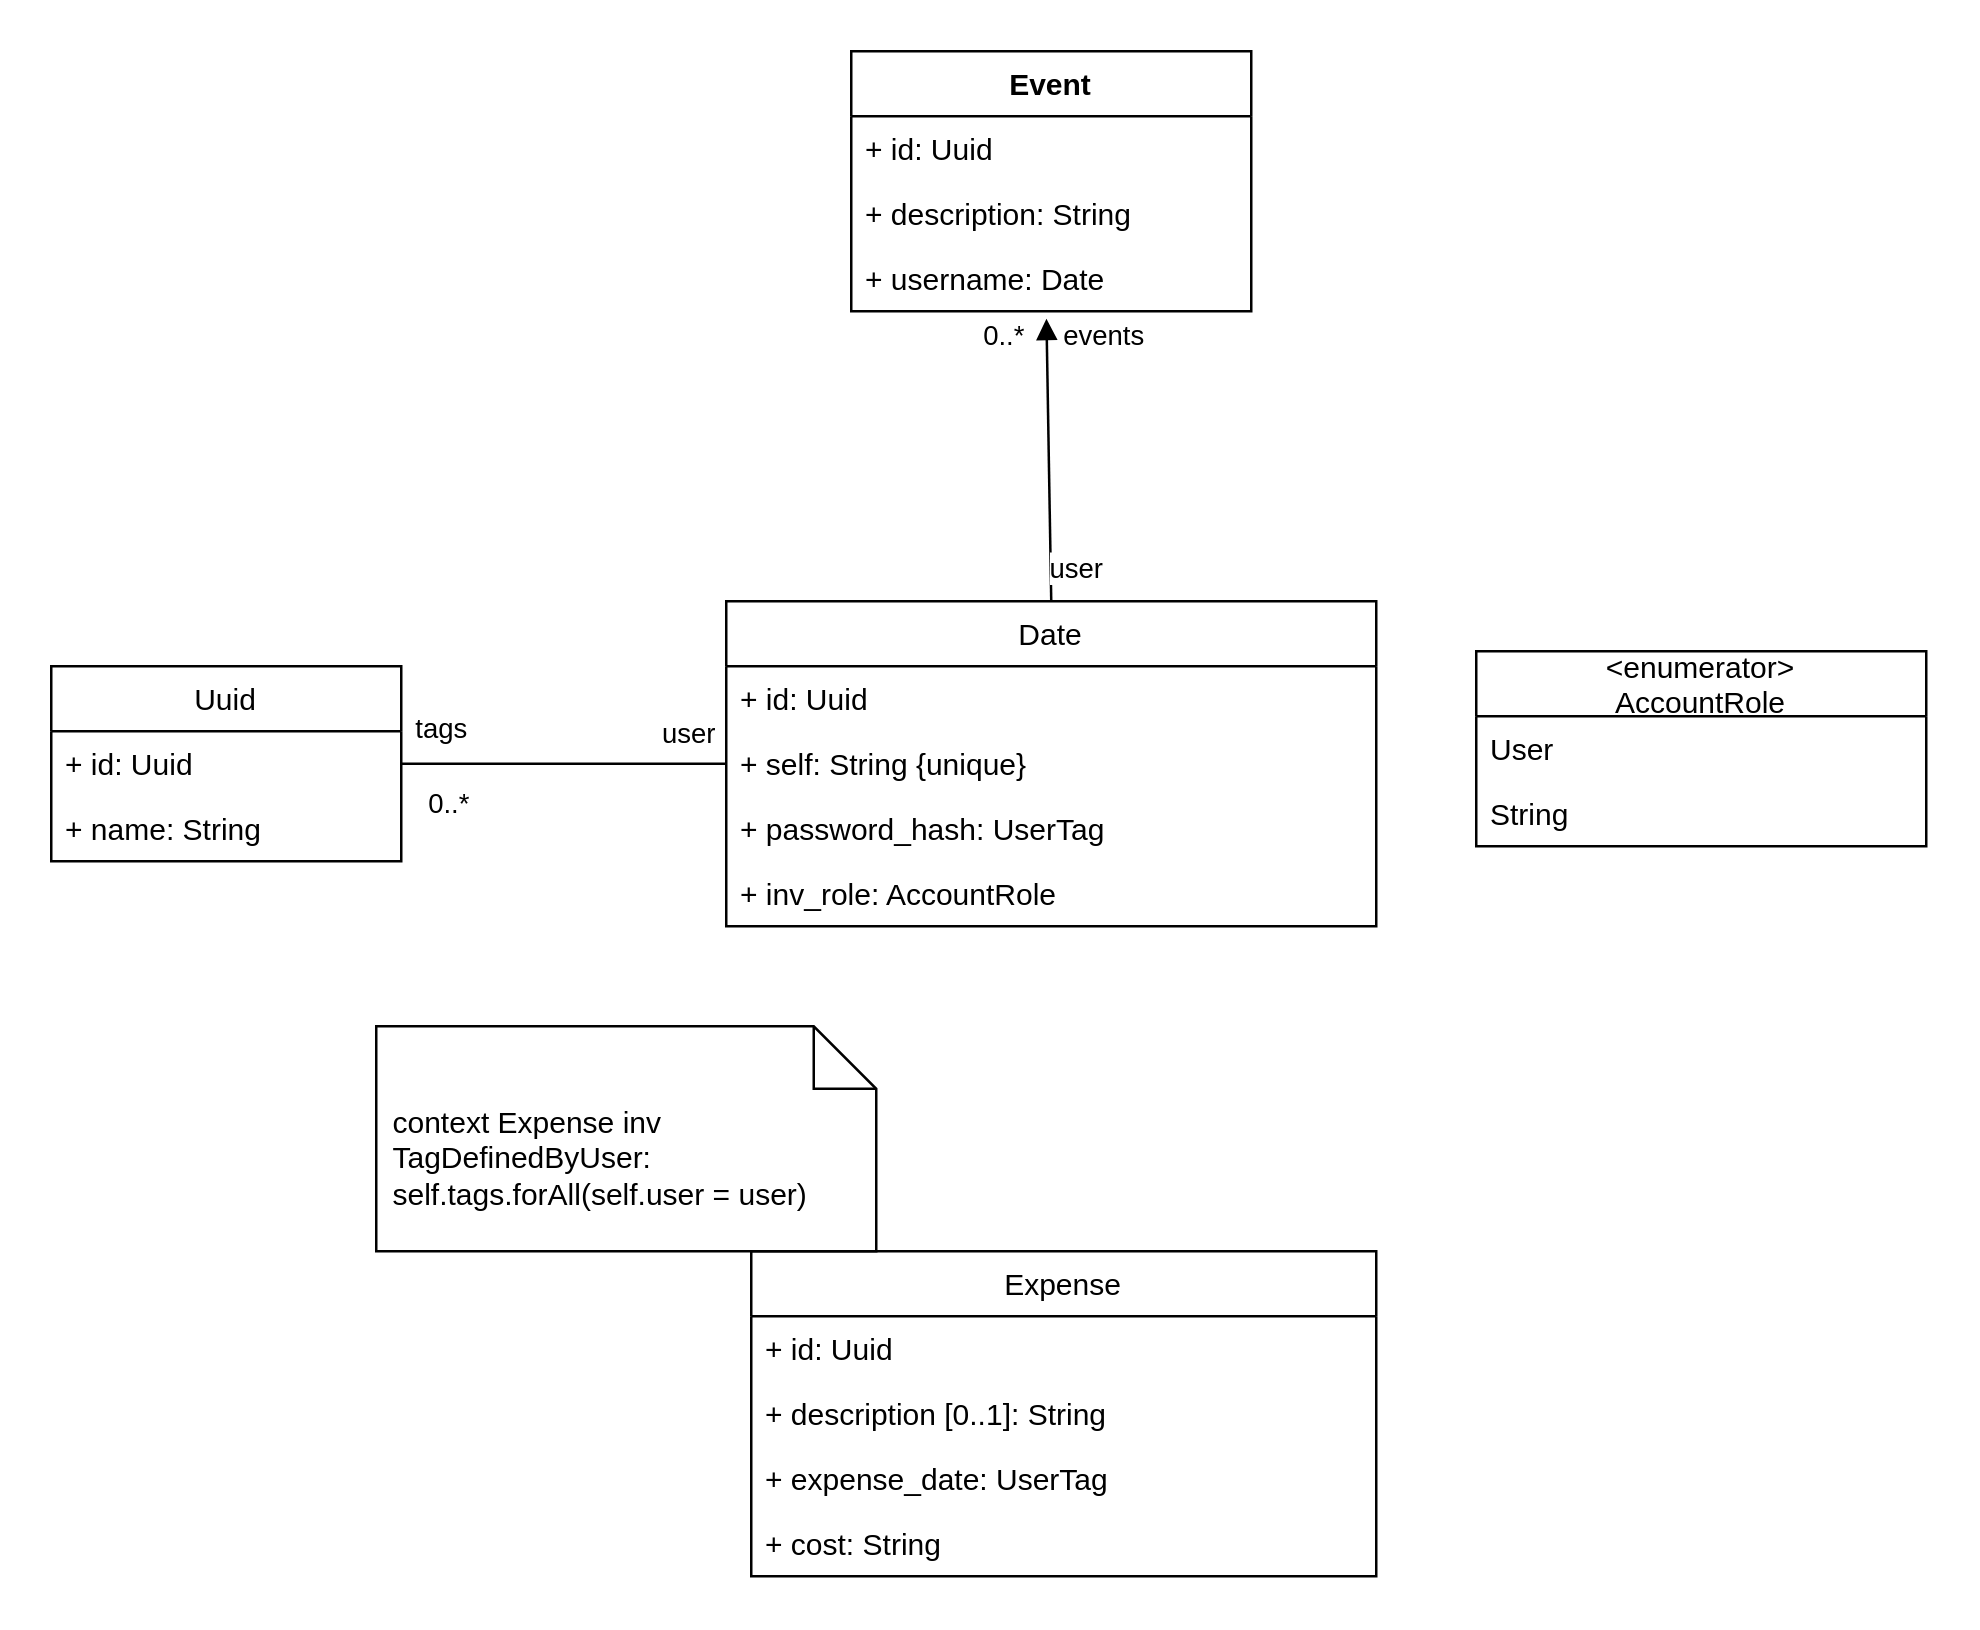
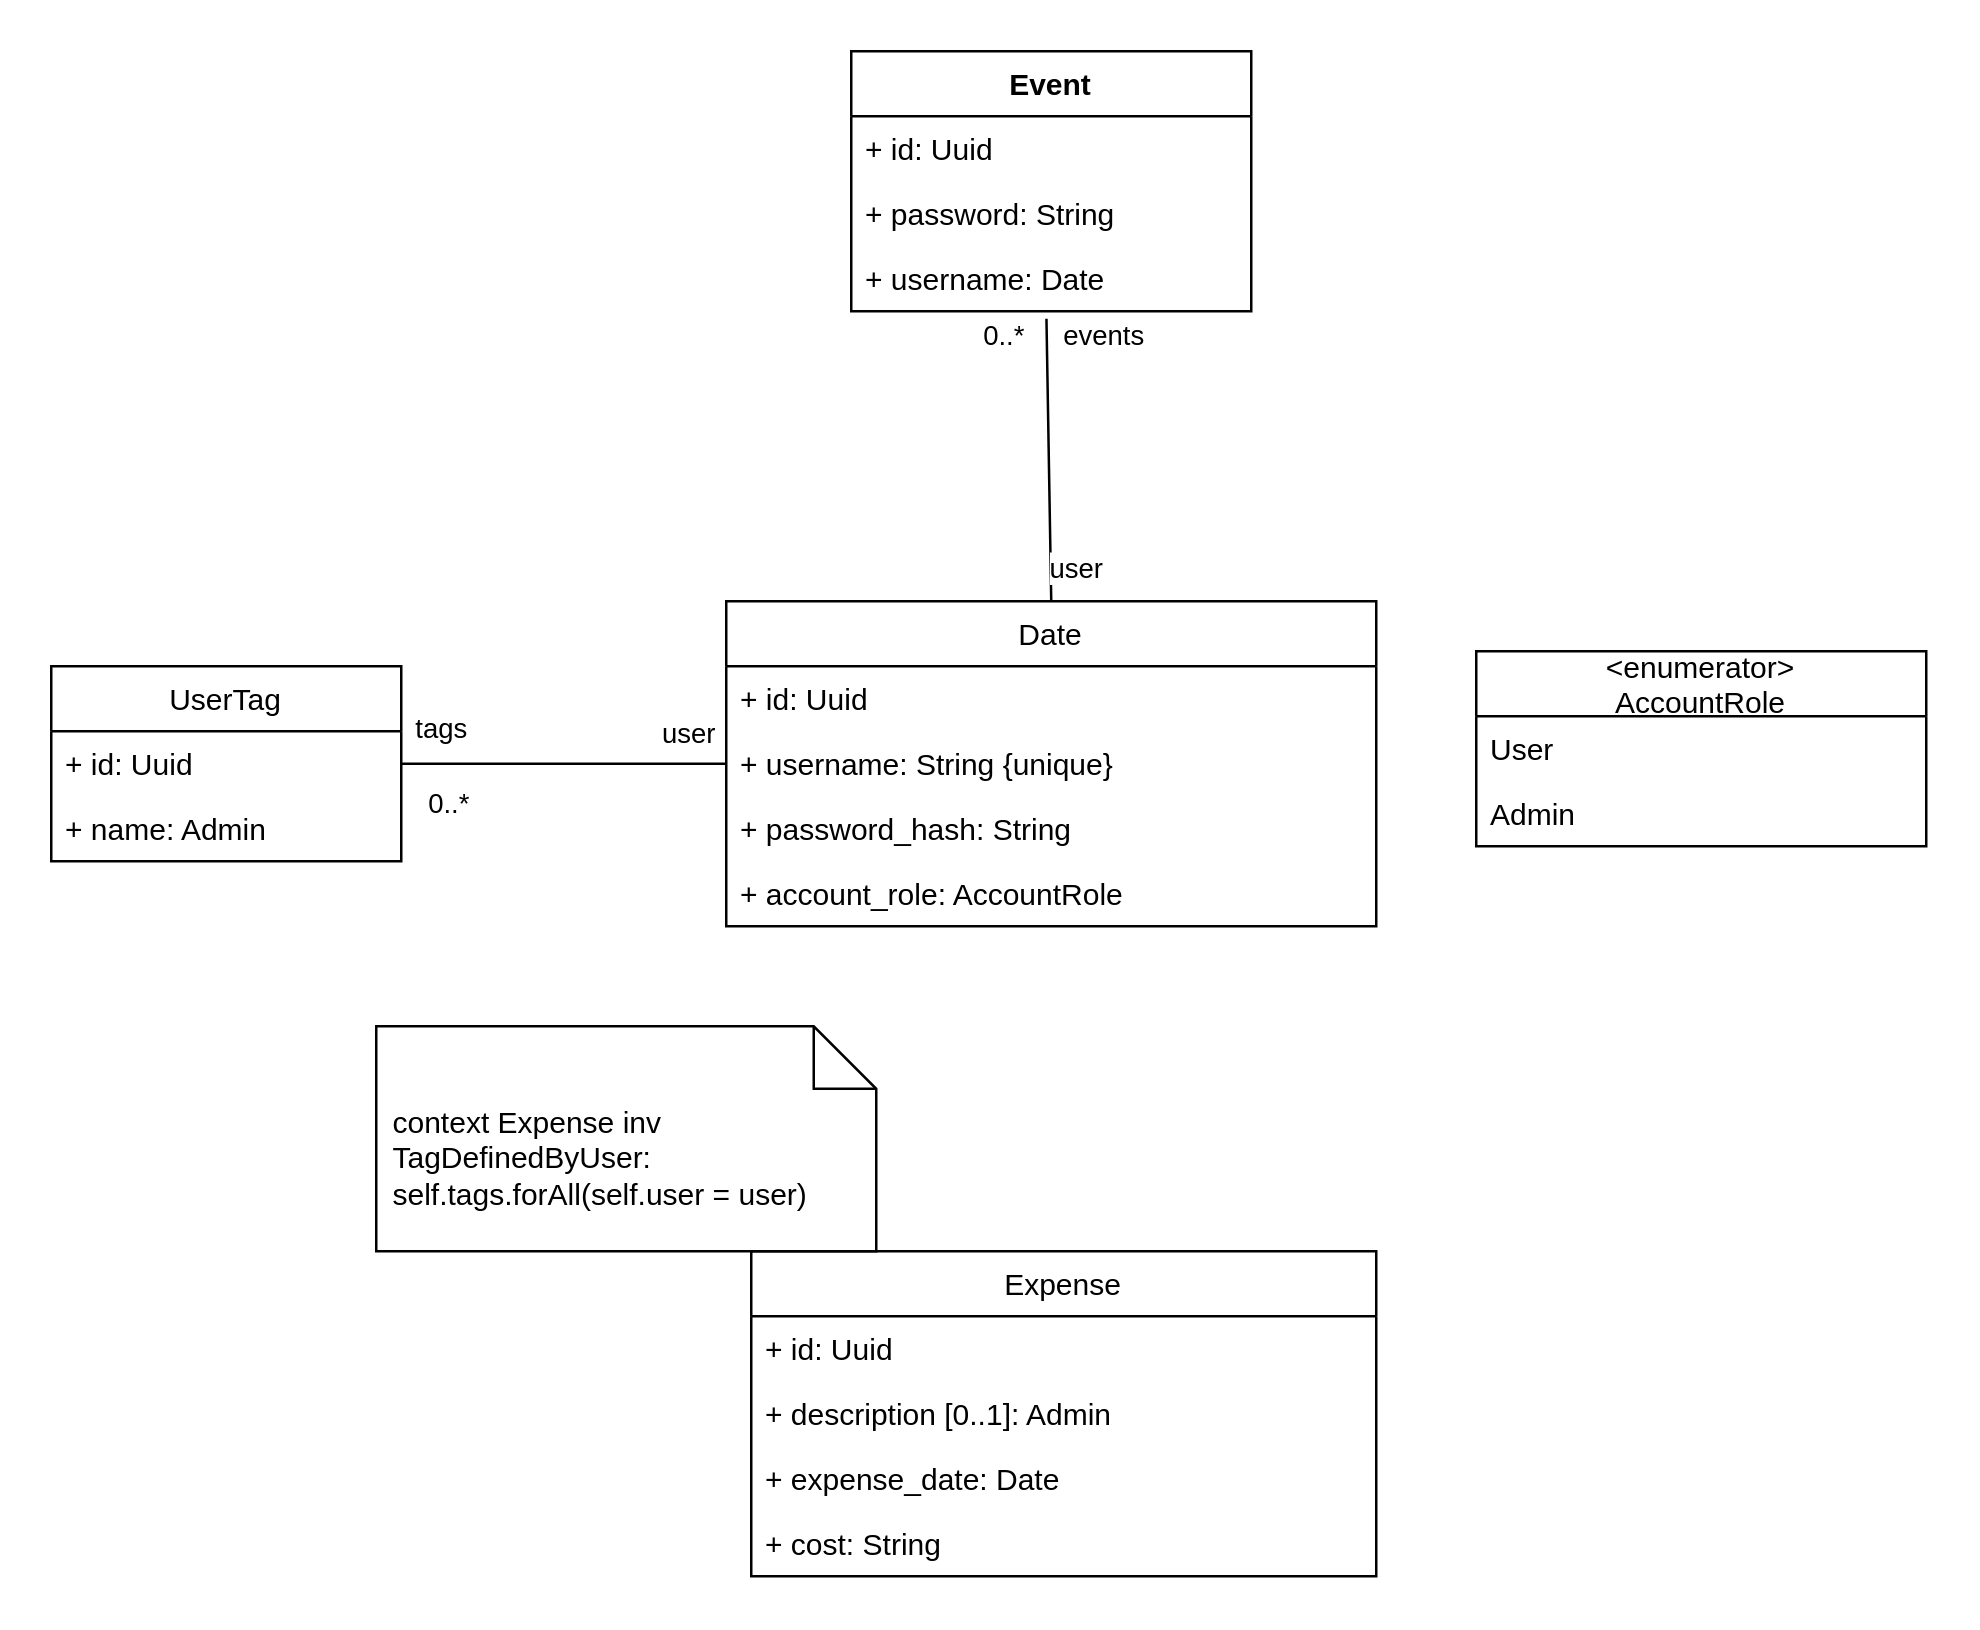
node "+ description: String": label "+ description: String" -> "+ password: String"
edge "Date" -> "+ username: Date": arrowhead block -> none
node "Uuid": label "Uuid" -> "UserTag"
node "+ self: String {unique}": label "+ self: String {unique}" -> "+ username: String {unique}"
node "String": label "String" -> "Admin"
node "+ name: String": label "+ name: String" -> "+ name: Admin"
node "+ password_hash: UserTag": label "+ password_hash: UserTag" -> "+ password_hash: String"
node "+ inv_role: AccountRole": label "+ inv_role: AccountRole" -> "+ account_role: AccountRole"
node "+ description [0..1]: String": label "+ description [0..1]: String" -> "+ description [0..1]: Admin"
node "+ expense_date: UserTag": label "+ expense_date: UserTag" -> "+ expense_date: Date"
